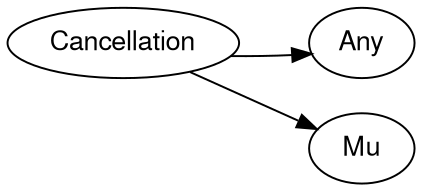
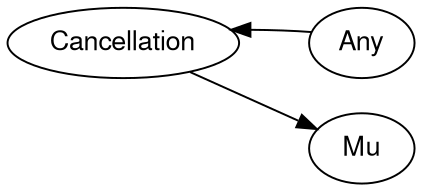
edge "Cancellation" -> "Any": reversed
